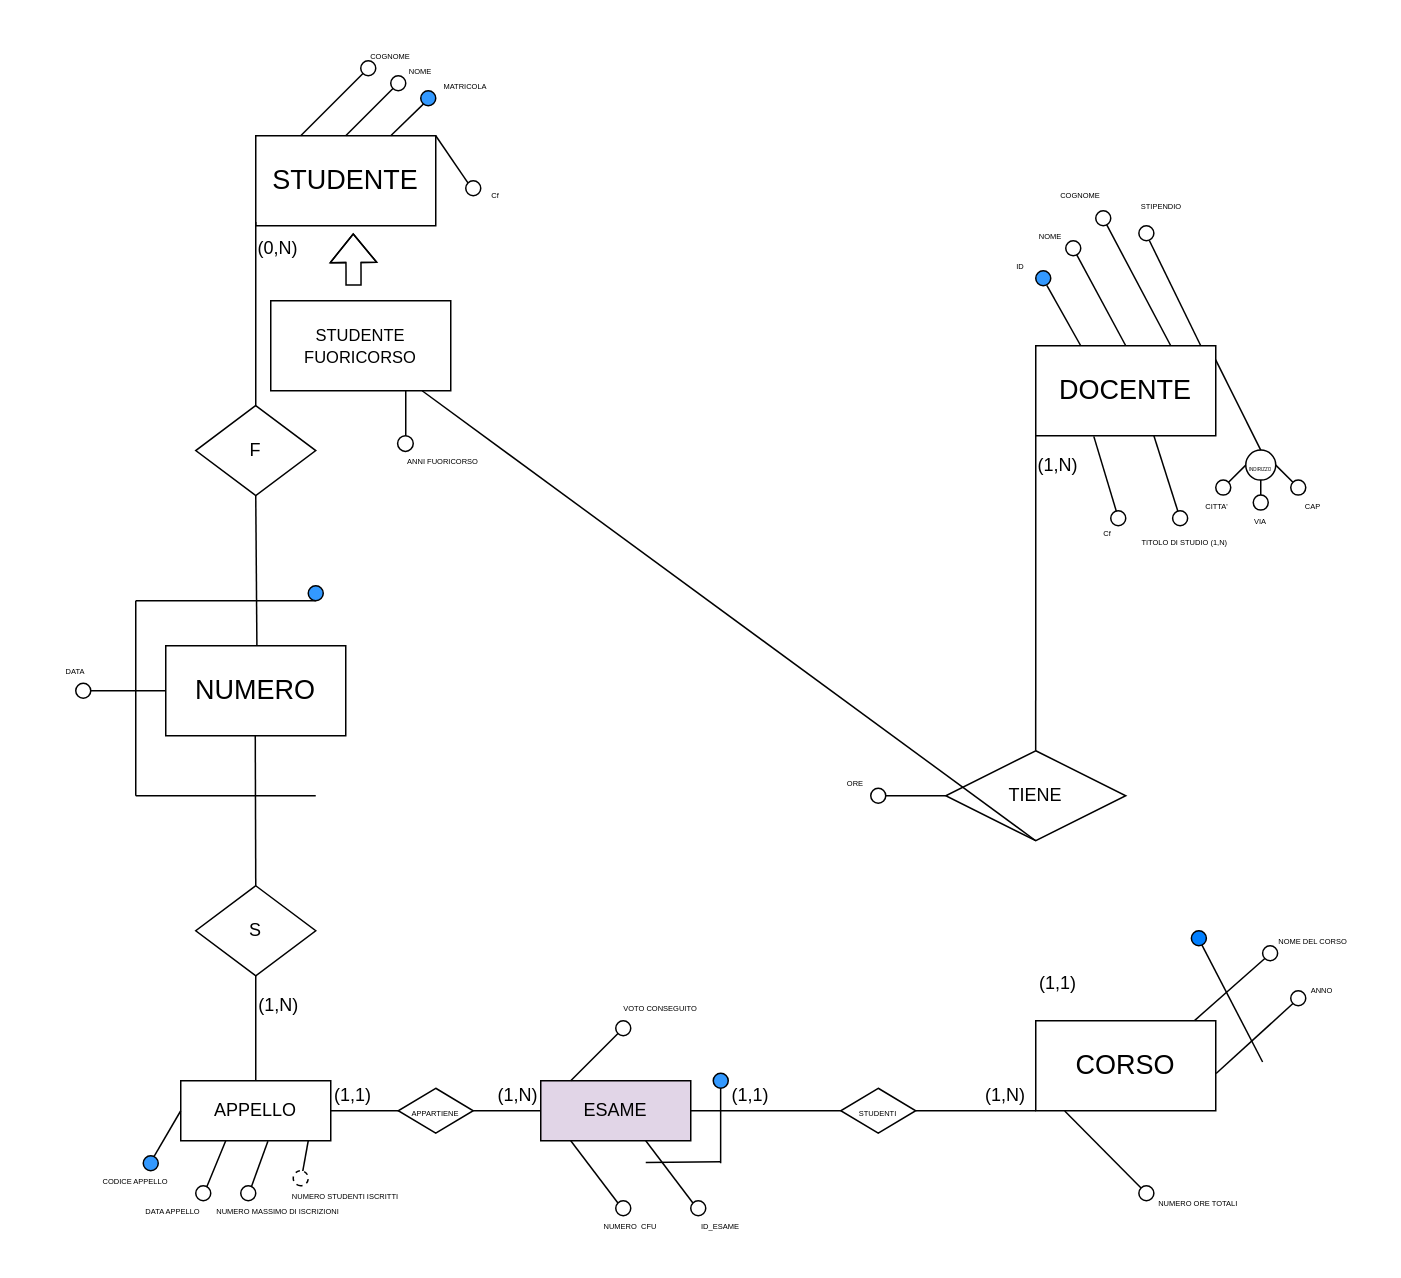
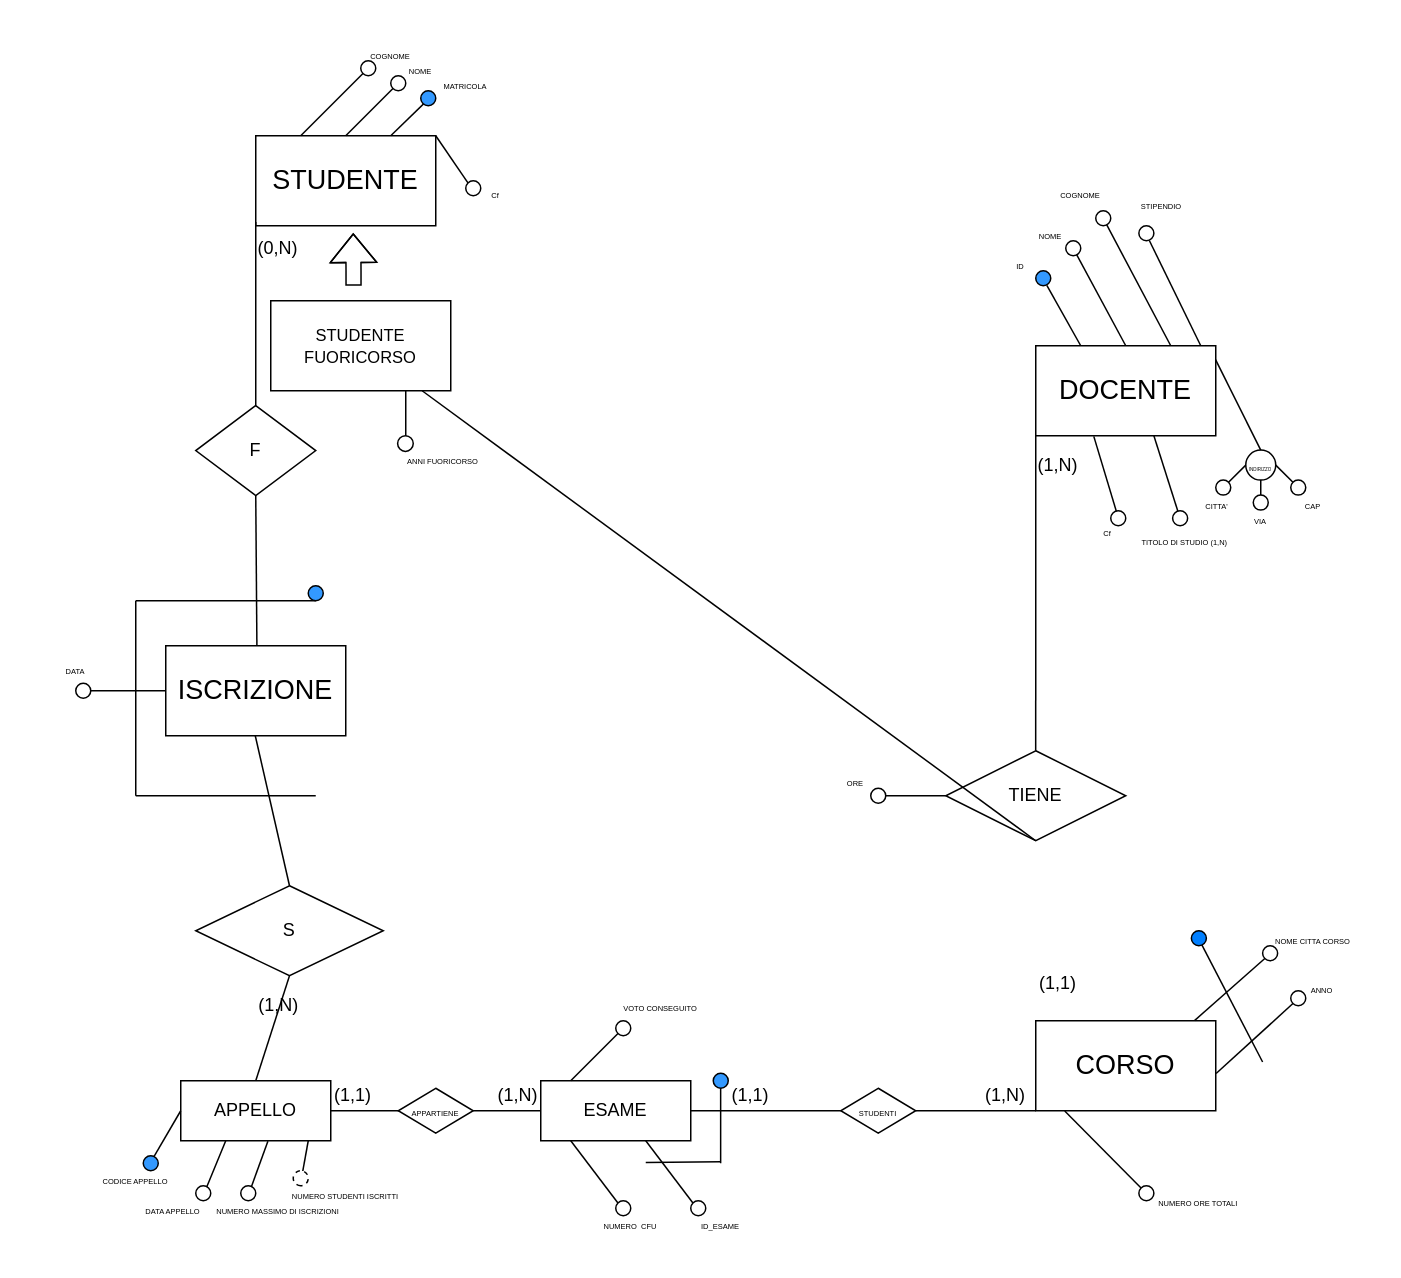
node "NUMERO": label "NUMERO" -> "ISCRIZIONE"
node "S": size 120x90 -> 188x90
node "NOME DEL CORSO": label "NOME DEL CORSO" -> "NOME CITTA CORSO"
node "ESAME": fillcolor #e1d5e7 -> #ffffff
